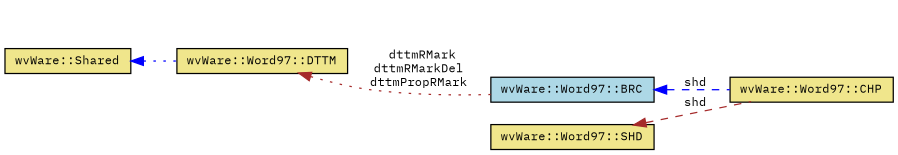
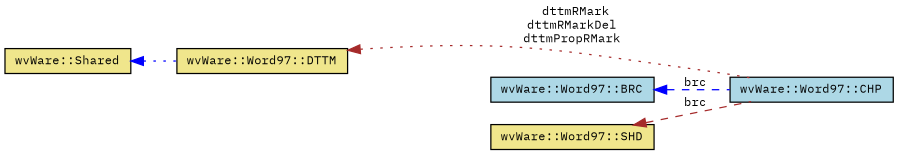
edge "wvWare::Word97::CHP" -> "wvWare::Word97::BRC": label " shd" -> " brc"
node "wvWare::Word97::CHP": fillcolor khaki -> lightblue
edge "wvWare::Word97::BRC" -> "wvWare::Word97::DTTM": now "wvWare::Word97::CHP" -> "wvWare::Word97::DTTM"
edge "wvWare::Word97::CHP" -> "wvWare::Word97::SHD": label " shd" -> " brc"
